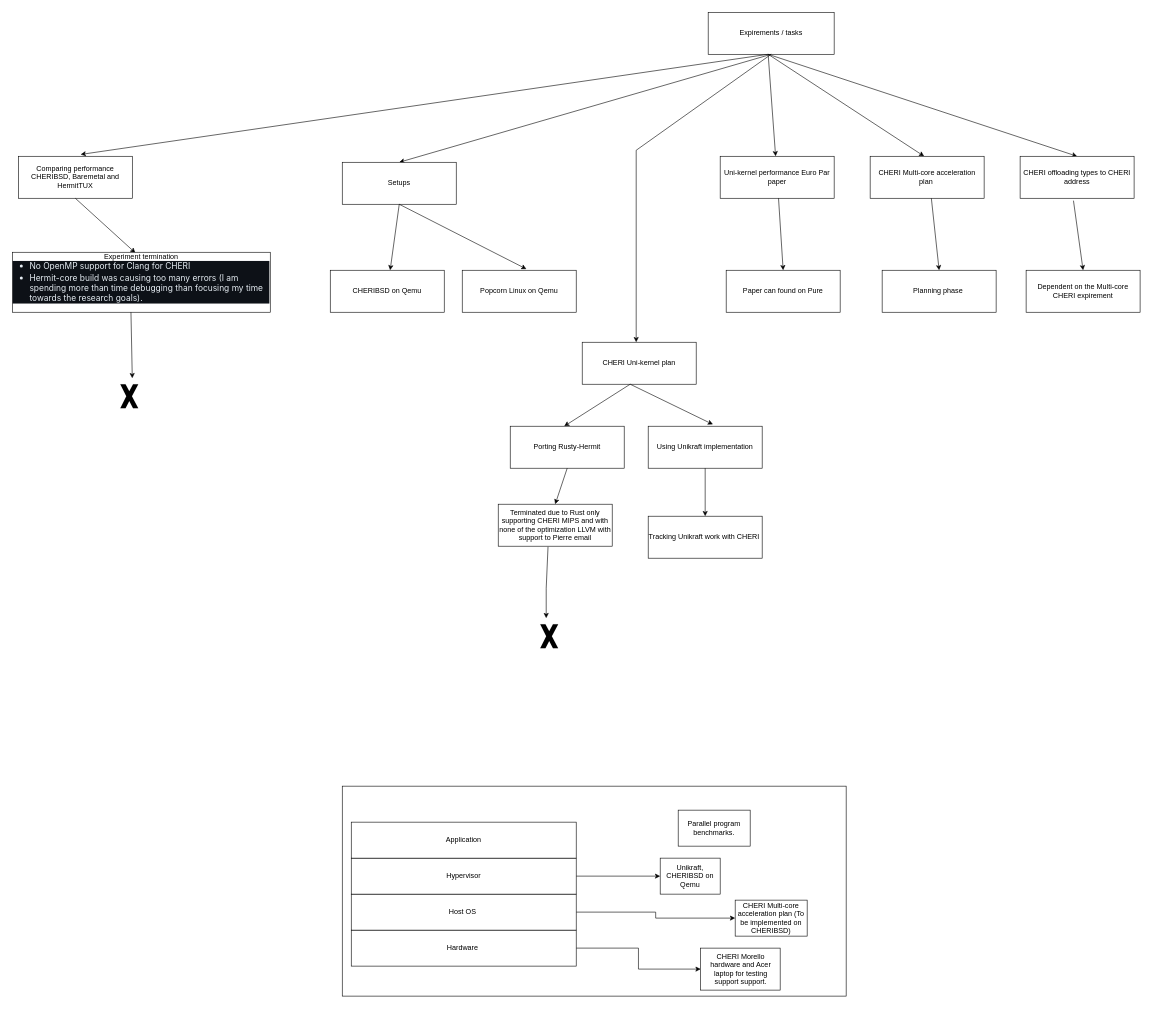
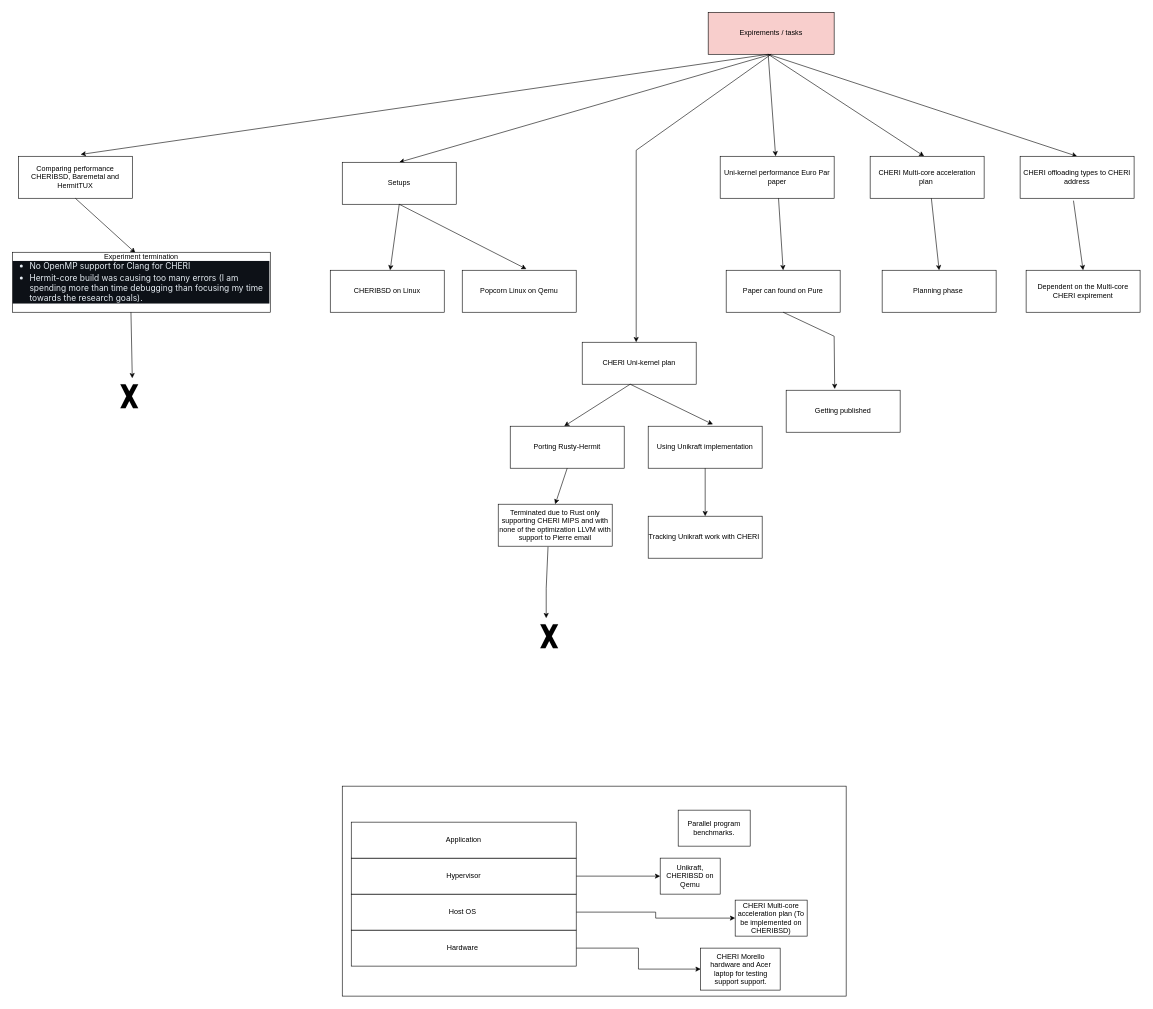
node "Expirements / tasks": fillcolor #ffffff -> #f8cecc
node "CHERIBSD on Qemu": label "CHERIBSD on Qemu" -> "CHERIBSD on Linux"
edge "Paper can found on Pure" -> "Getting published": added
node "Getting published": added
